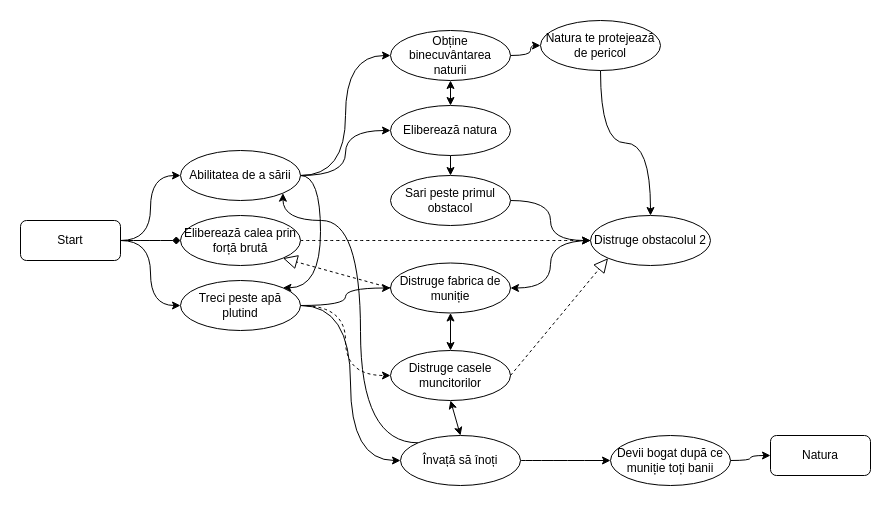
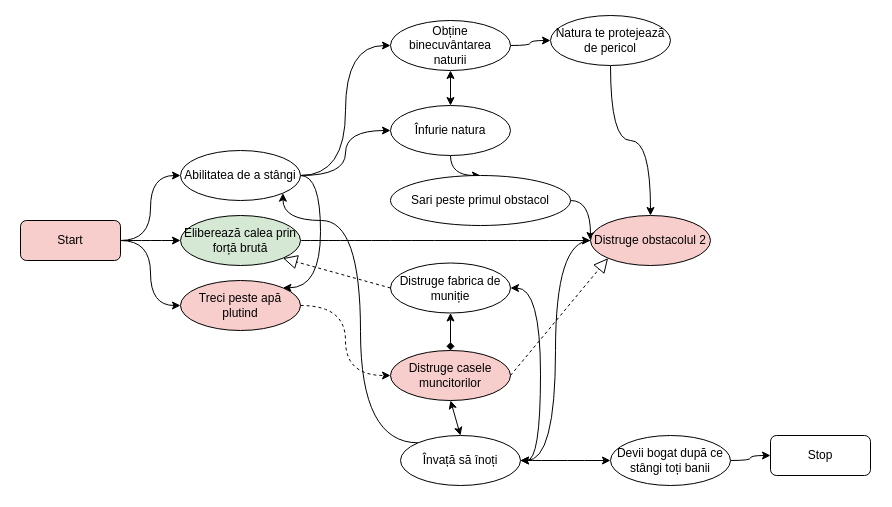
node "Natura te protejează de pericol": moved (601, 46) -> (611, 41)
node "Obține binecuvântarea naturii": moved (451, 56) -> (451, 46)
node "Eliberează natura": label "Eliberează natura" -> "Înfurie natura"
node "Abilitatea de a sării": label "Abilitatea de a sării" -> "Abilitatea de a stângi"
node "Sari peste primul obstacol": size 120x50 -> 180x50
node "Start": fillcolor #ffffff -> #f8cecc
edge "Start" -> "Eliberează calea prin forță brută": arrowhead diamond -> classic
node "Eliberează calea prin forță brută": fillcolor #ffffff -> #d5e8d4
edge "Eliberează calea prin forță brută" -> "Distruge obstacolul 2": style dashed -> solid
node "Distruge obstacolul 2": fillcolor #ffffff -> #f8cecc
edge "Distruge obstacolul 2" -> "Distruge fabrica de muniție": now "Distruge obstacolul 2" -> "Învață să înoți"
edge "Treci peste apă plutind" -> "Distruge fabrica de muniție": removed
node "Treci peste apă plutind": fillcolor #ffffff -> #f8cecc
edge "Distruge fabrica de muniție" -- "Distruge casele muncitorilor": arrowhead classic -> diamond
edge "Distruge fabrica de muniție" -- "Învață să înoți": added
node "Distruge casele muncitorilor": fillcolor #ffffff -> #f8cecc
edge "Treci peste apă plutind" -> "Învață să înoți": removed
node "Natura": label "Natura" -> "Stop"
node "Devii bogat după ce muniție toți banii": label "Devii bogat după ce muniție toți banii" -> "Devii bogat după ce stângi toți banii"
